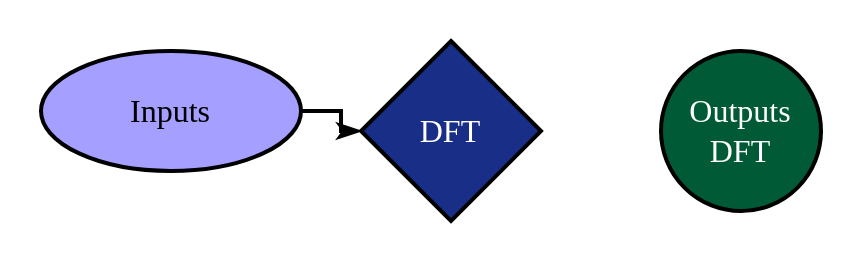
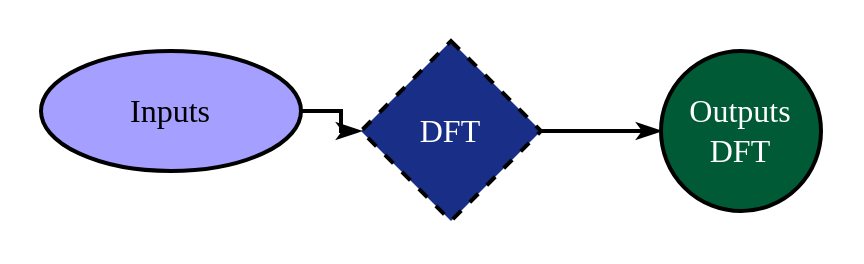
node "DFT": style solid -> dashed
edge "DFT" -> "Outputs DFT": added
